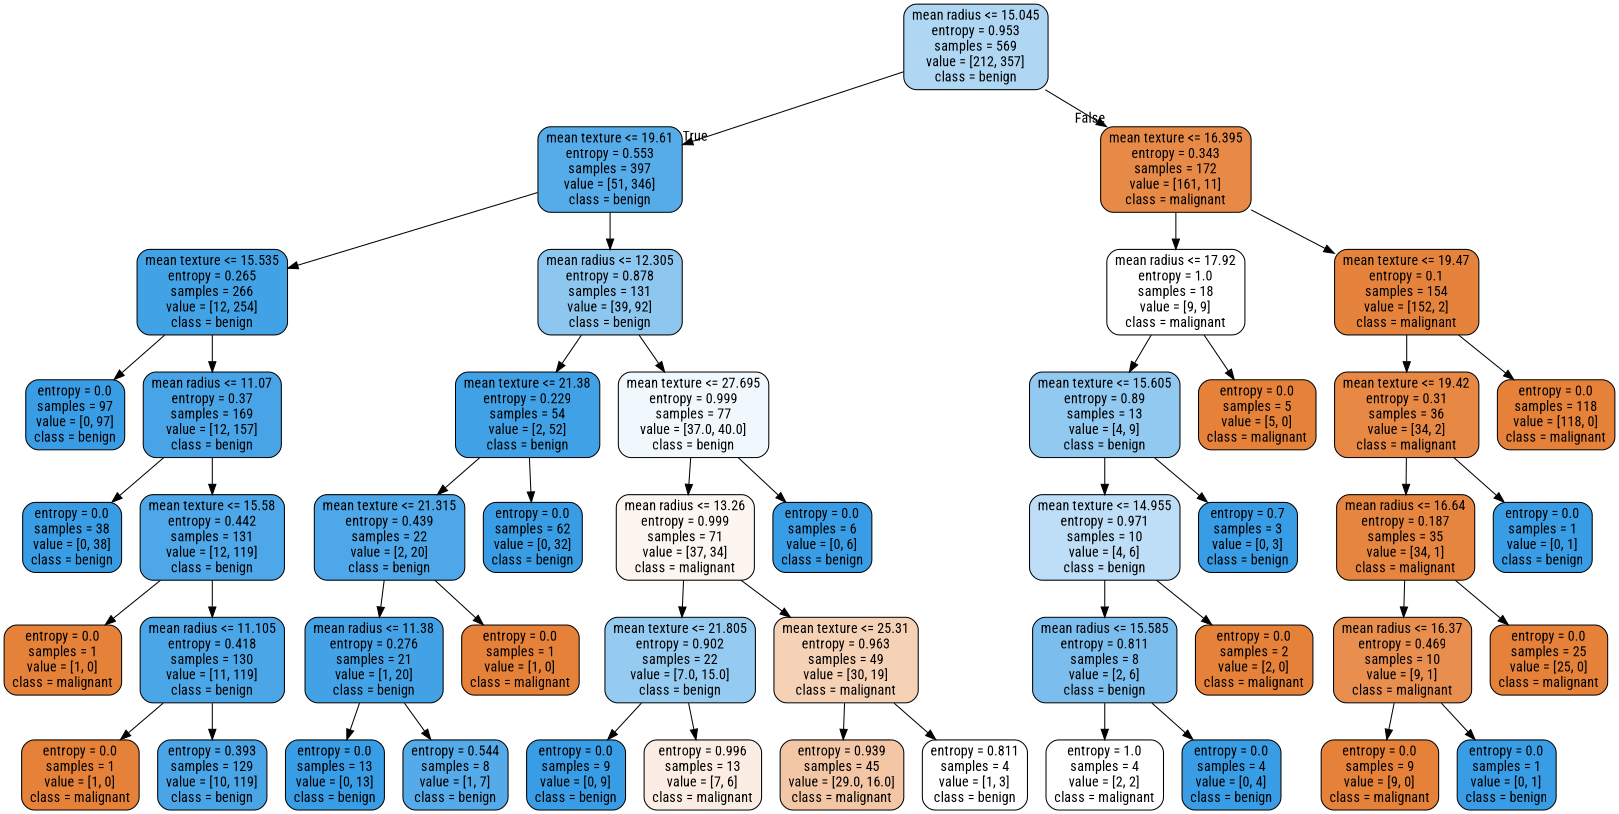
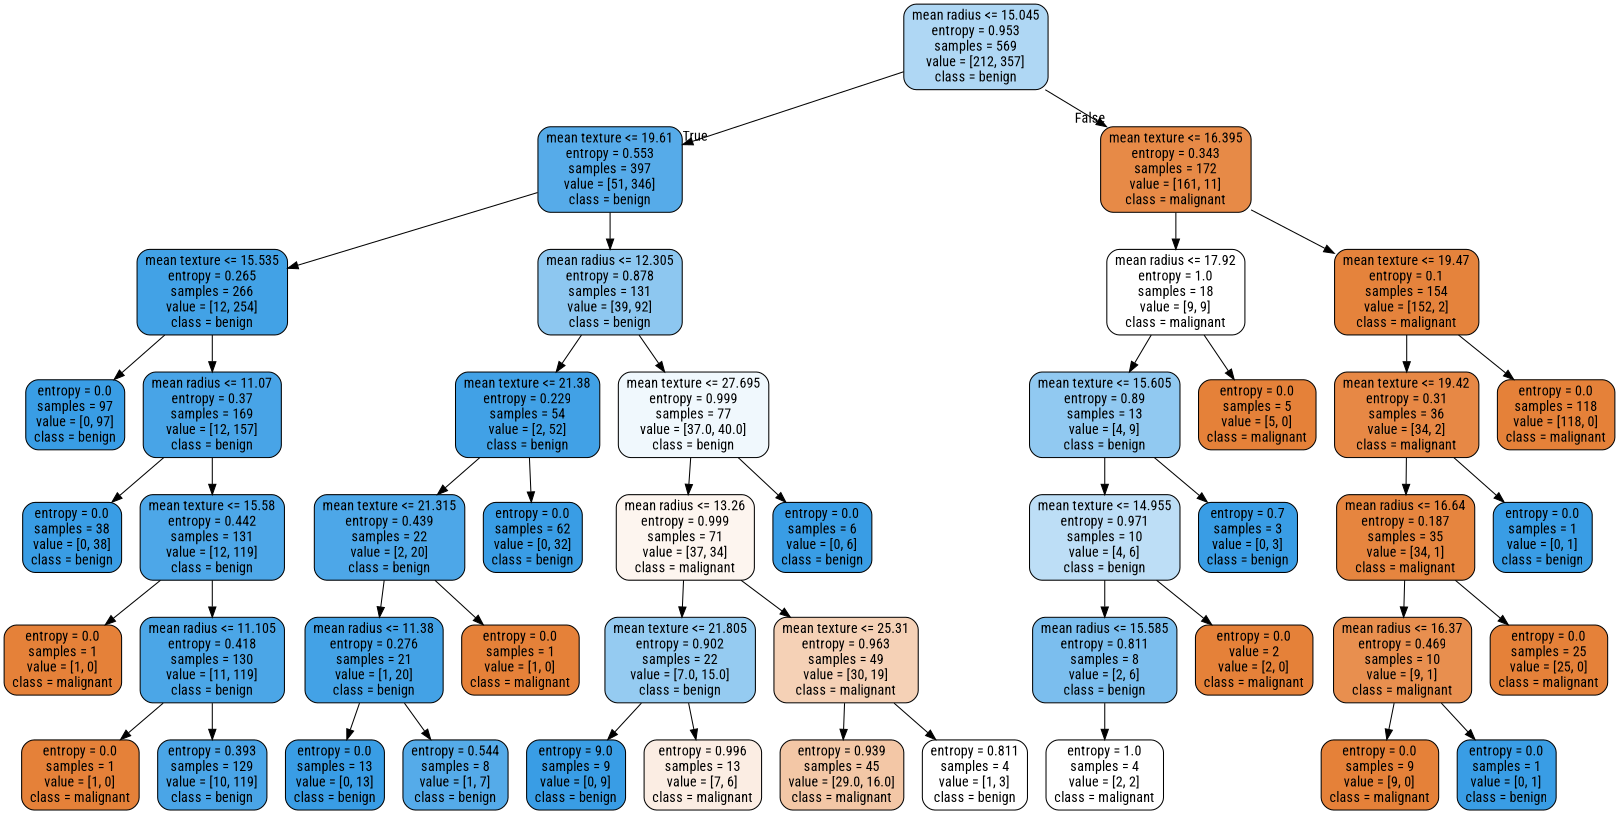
node "entropy = 0.0 samples = 2 value = [2, 0] class = malignant": label "entropy = 0.0 samples = 2 value = [2, 0] class = malignant" -> "entropy = 0.0 value = 2 value = [2, 0] class = malignant"
node "entropy = 0.0 samples = 9 value = [0, 9] class = benign": label "entropy = 0.0 samples = 9 value = [0, 9] class = benign" -> "entropy = 9.0 samples = 9 value = [0, 9] class = benign"
node "entropy = 0.0 samples = 4 value = [0, 4] class = benign": removed
